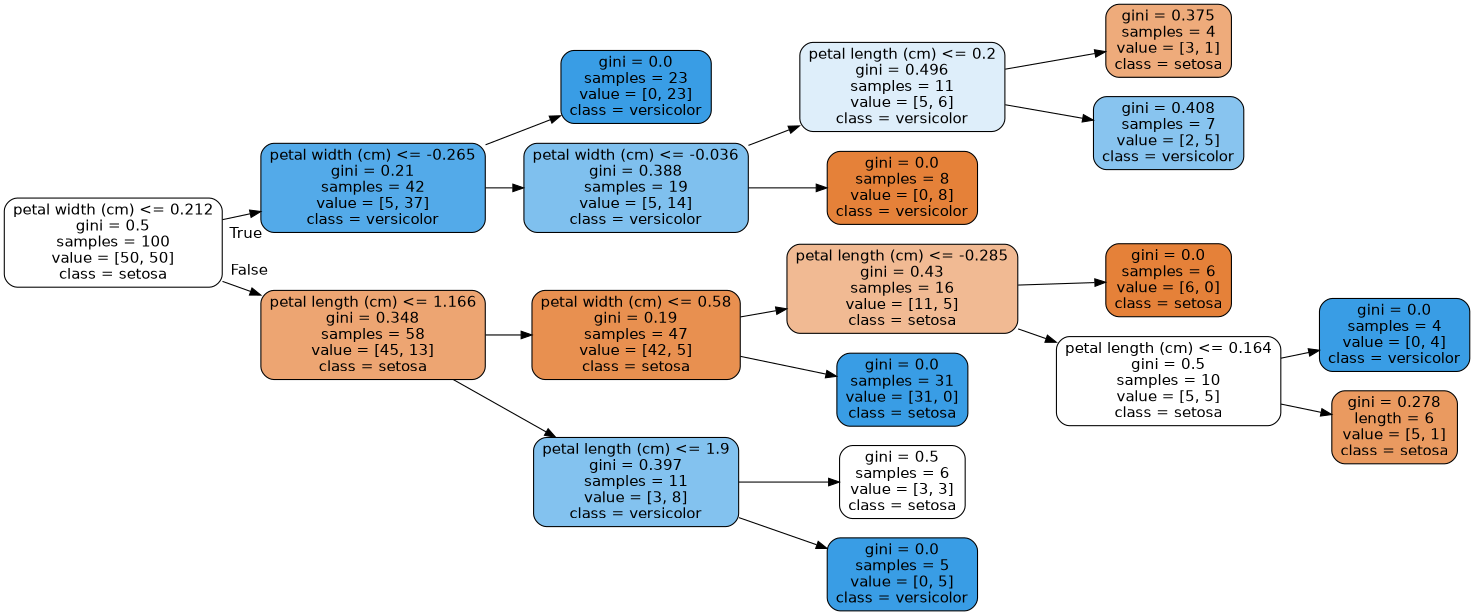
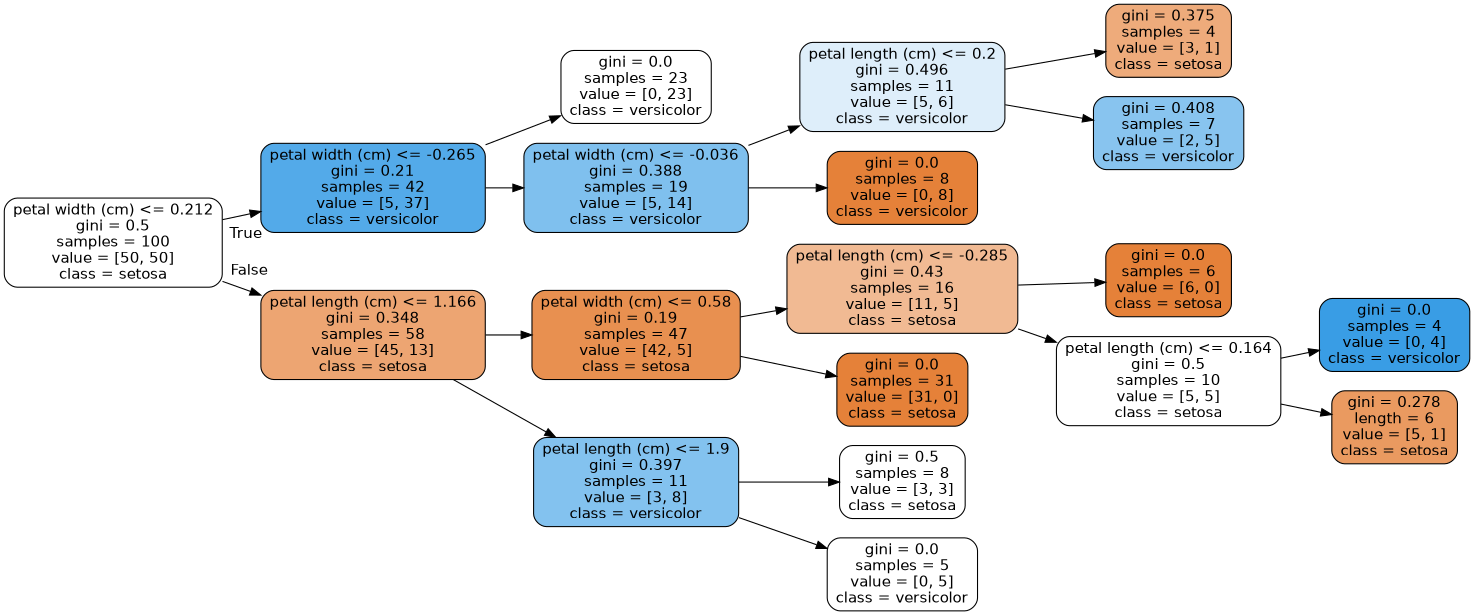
node "gini = 0.0 samples = 23 value = [0, 23] class = versicolor": fillcolor #399de5ff -> #e5813900
node "gini = 0.0 samples = 31 value = [31, 0] class = setosa": fillcolor #399de5ff -> #e58139ff
node "gini = 0.5 samples = 6 value = [3, 3] class = setosa": label "gini = 0.5 samples = 6 value = [3, 3] class = setosa" -> "gini = 0.5 samples = 8 value = [3, 3] class = setosa"
node "gini = 0.0 samples = 5 value = [0, 5] class = versicolor": fillcolor #399de5ff -> #e5813900
